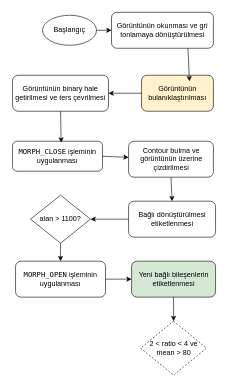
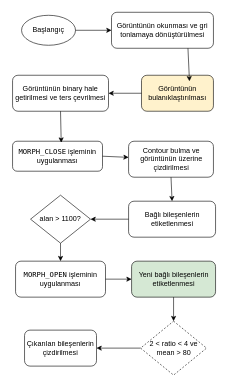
node "Başlangıç": moved (69, 30) -> (48, 30)
node "Bağlı dönüştürülmesi etiketlenmesi": label "Bağlı dönüştürülmesi etiketlenmesi" -> "Bağlı bileşenlerin etiketlenmesi"
node "Çıkarılan bileşenlerin çizdirilmesi": added
edge "2 < ratio < 4 ve mean > 80" -> "Çıkarılan bileşenlerin çizdirilmesi": added
